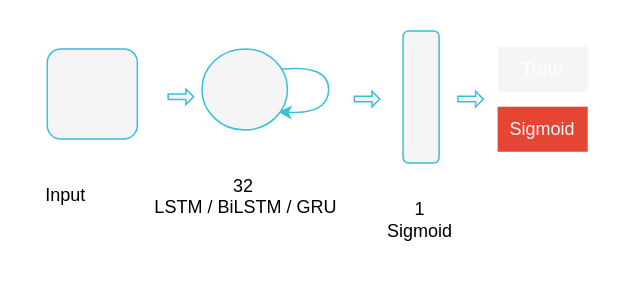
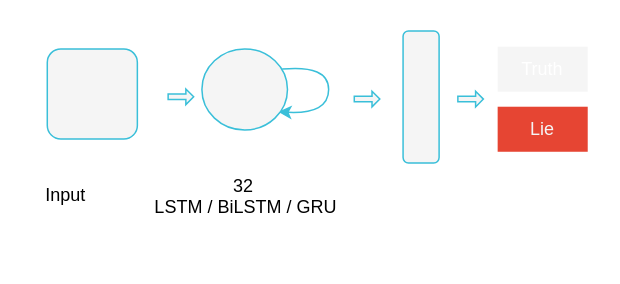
node "Sigmoid": label "Sigmoid" -> "Lie"
node "1 Sigmoid": removed
